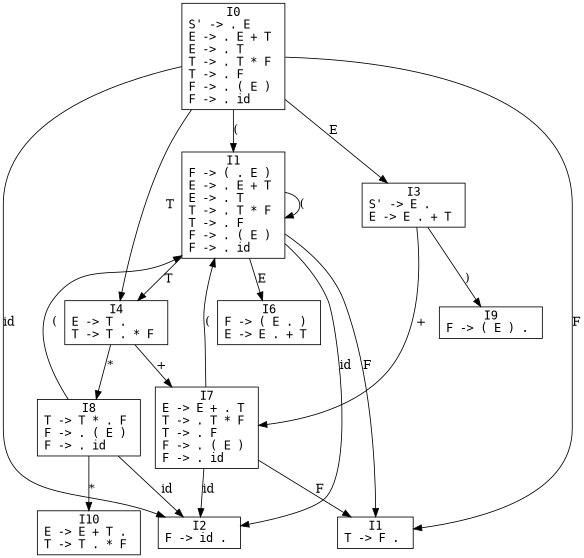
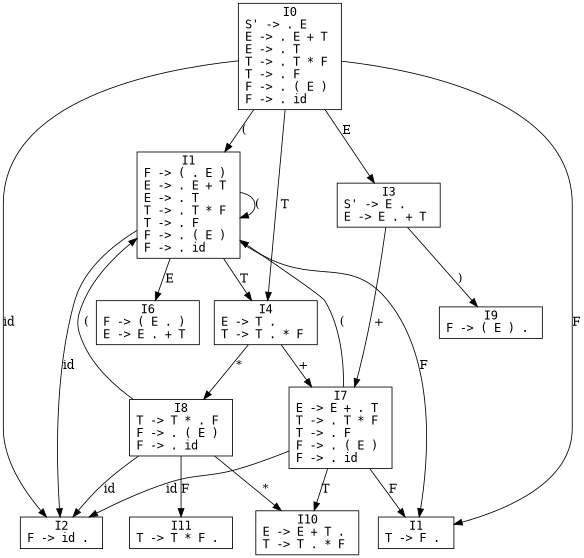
edge "I7 E -> E + . T T -> . T * F T -> . F F -> . ( E ) F -> . id" -> "I10 E -> E + T . T -> T . * F": added, label "T"
node "I11 T -> T * F .": added
